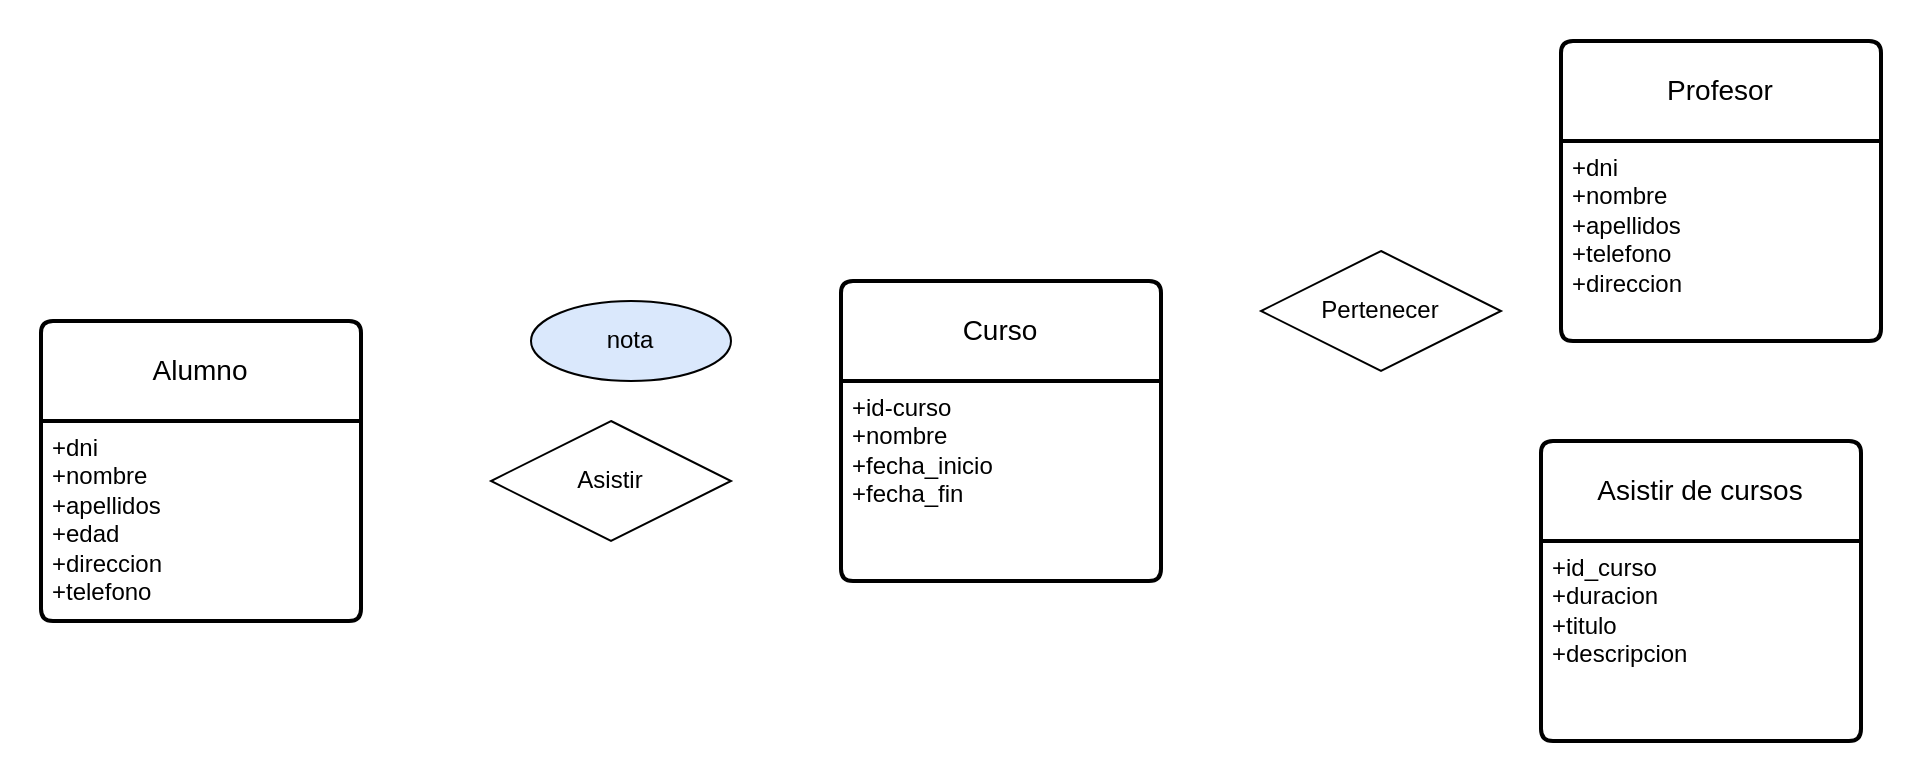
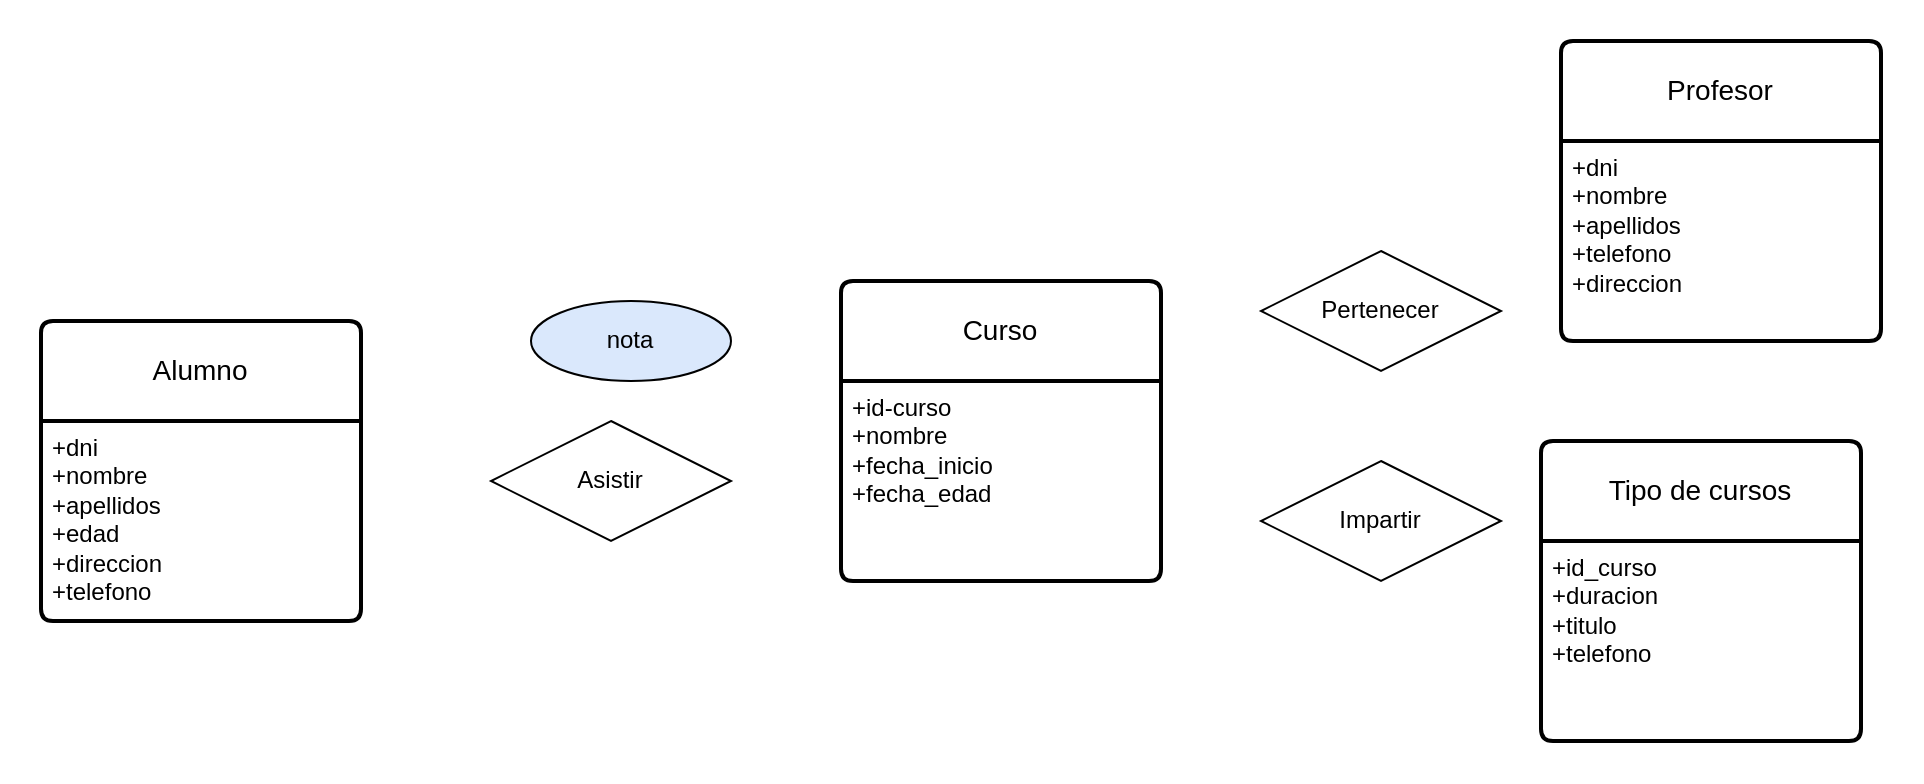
node "+id-curso +nombre +fecha_inicio +fecha_fin": label "+id-curso +nombre +fecha_inicio +fecha_fin" -> "+id-curso +nombre +fecha_inicio +fecha_edad"
node "Asistir de cursos": label "Asistir de cursos" -> "Tipo de cursos"
node "Impartir": added
node "+id_curso +duracion +titulo +descripcion": label "+id_curso +duracion +titulo +descripcion" -> "+id_curso +duracion +titulo +telefono"
